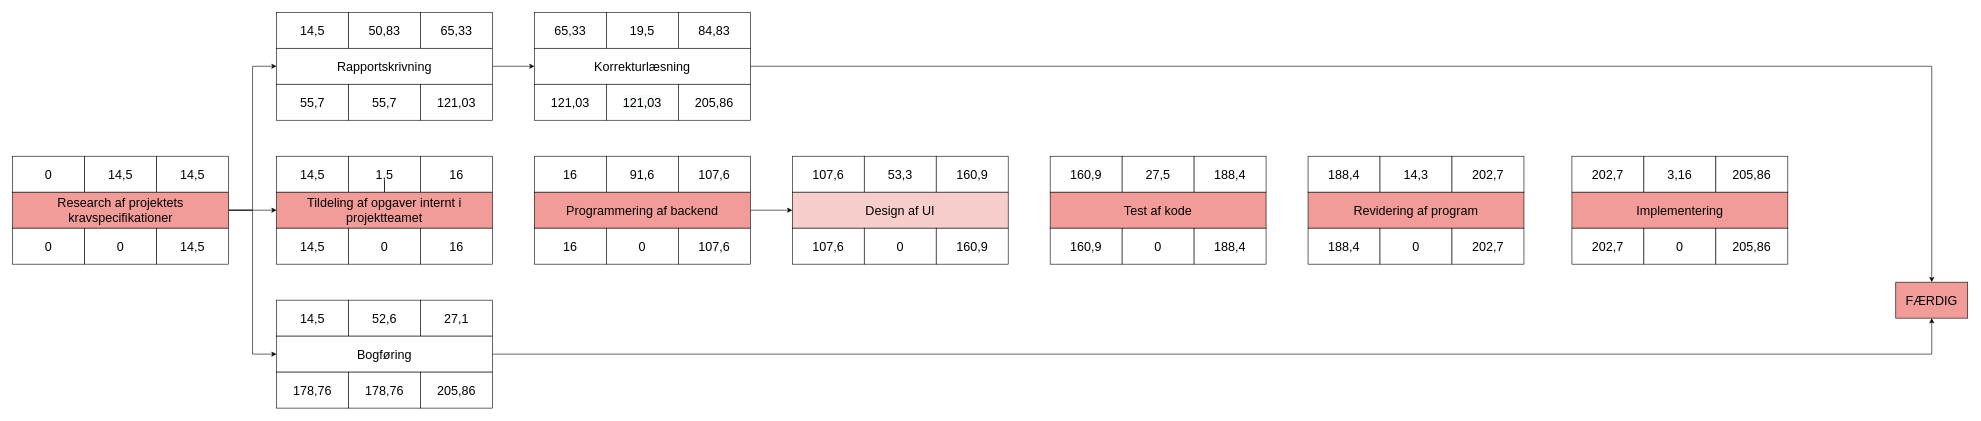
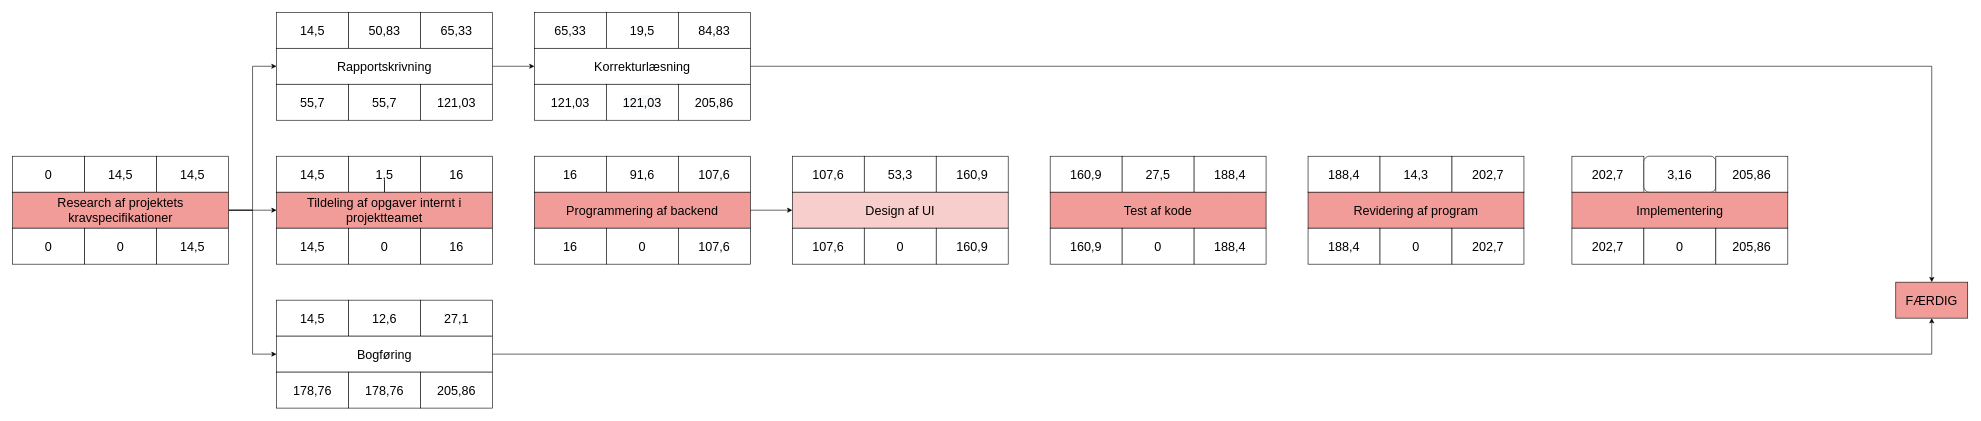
node "3,16": shape rectangle -> rounded rectangle
node "52,6": label "52,6" -> "12,6"
